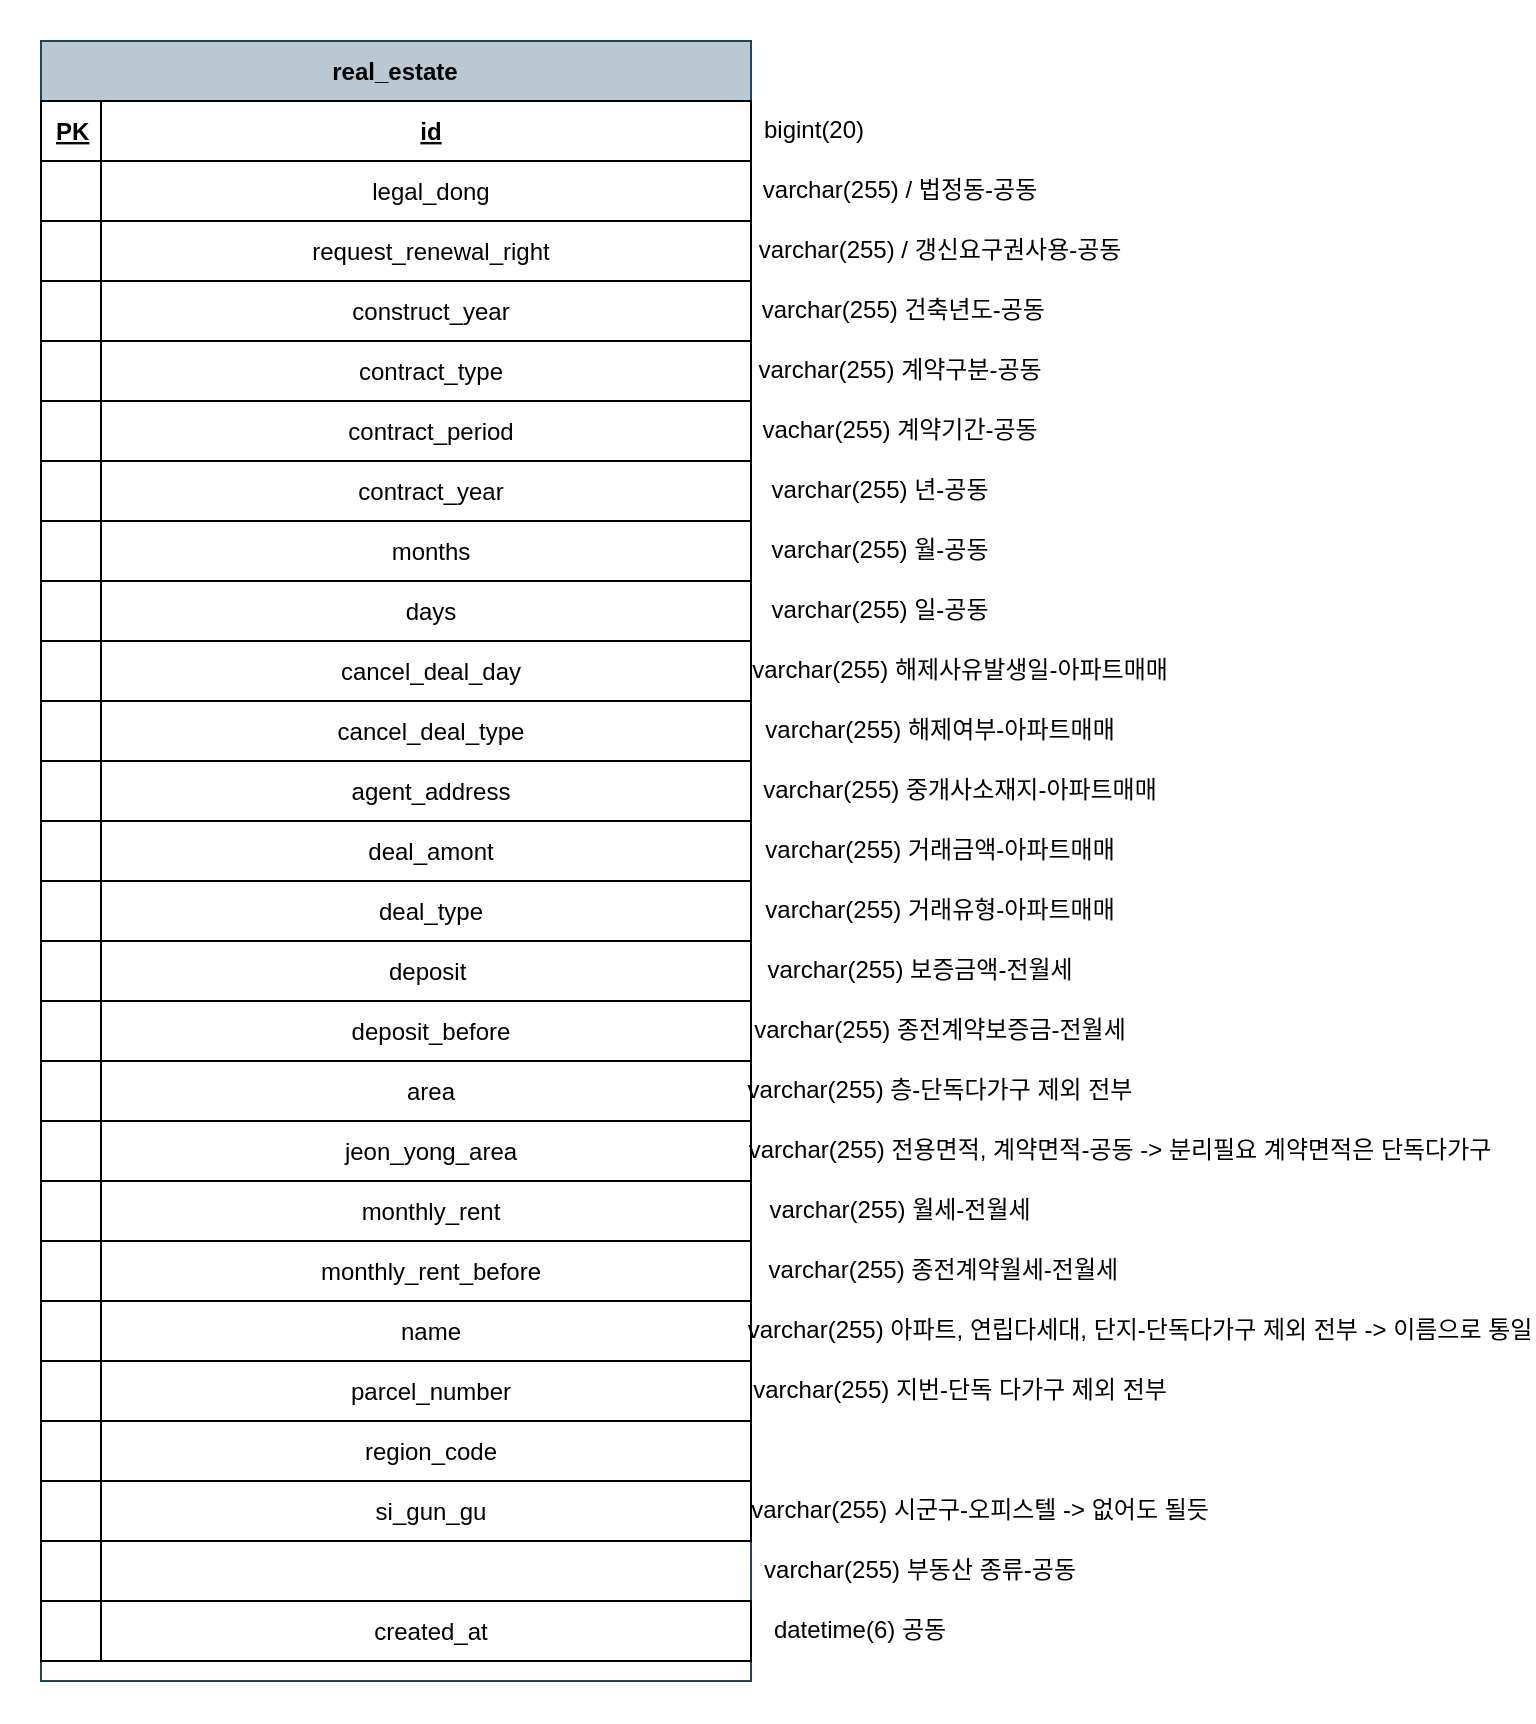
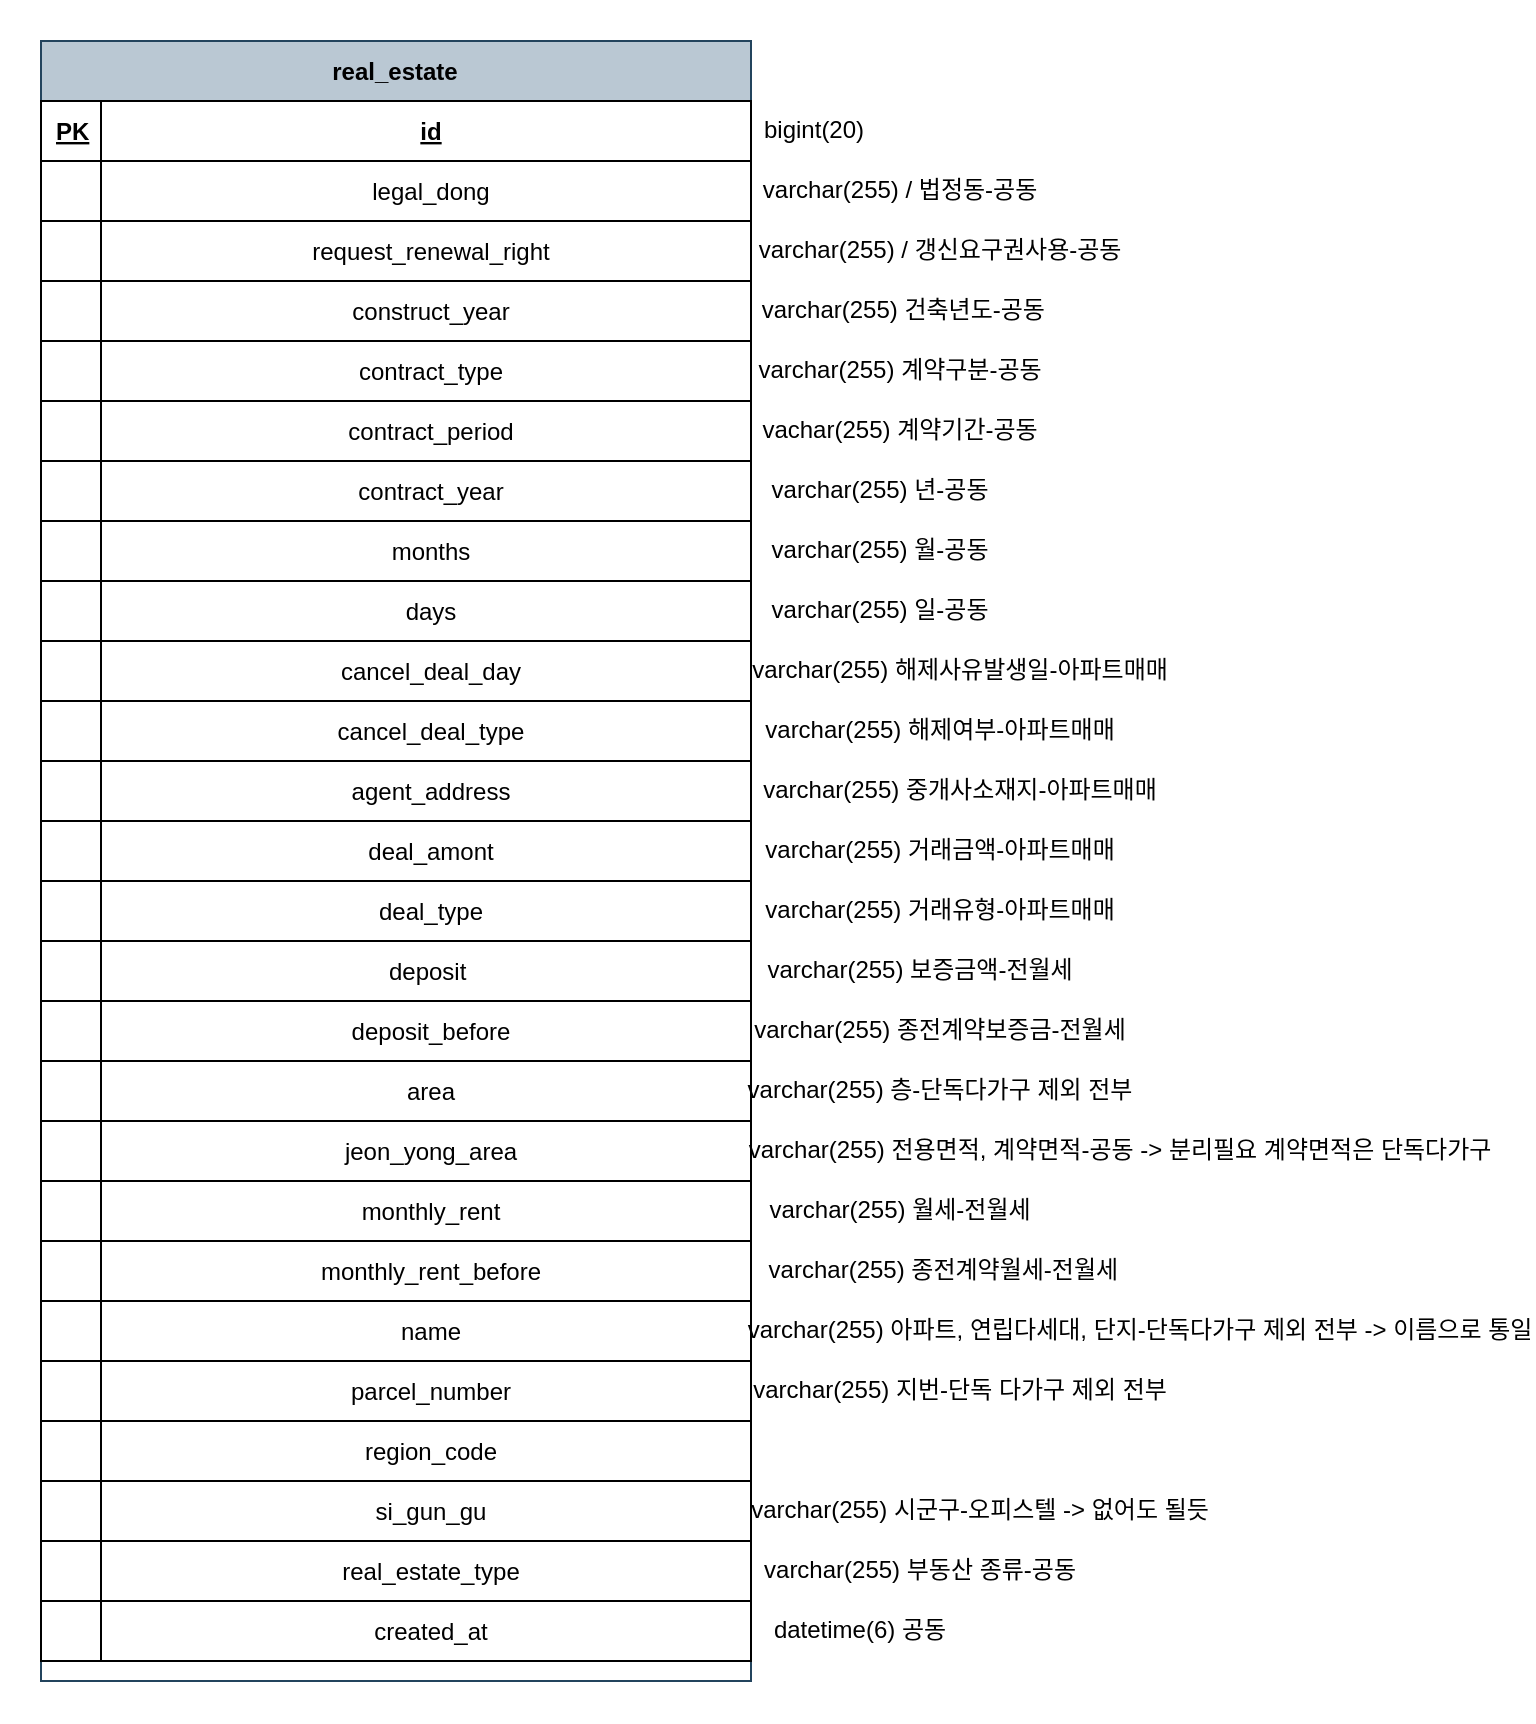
node "real_estate_type": added
